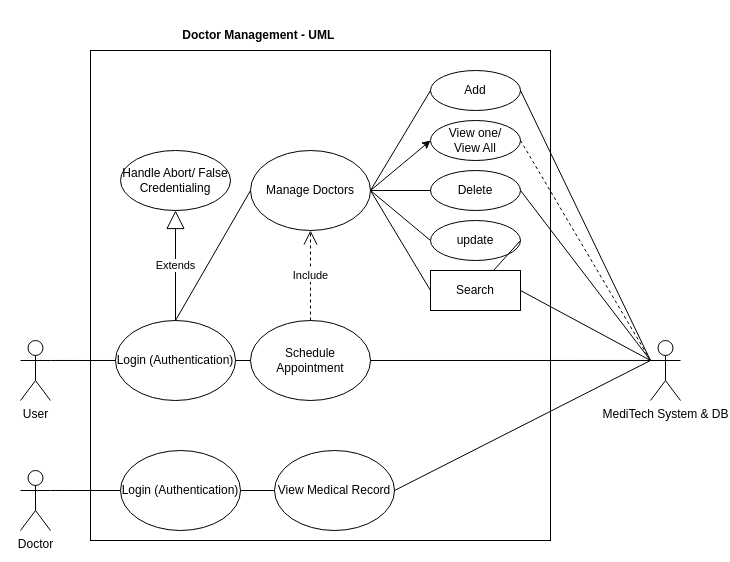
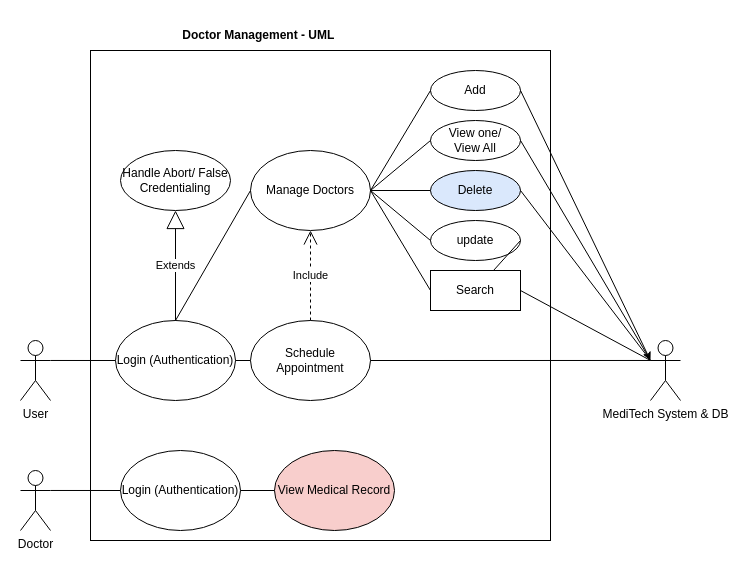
edge "Manage Doctors" -> "View one/ View All": arrowhead classic -> none
node "Delete": fillcolor #ffffff -> #dae8fc
edge "View one/ View All" -- "MediTech System & DB": style dashed -> solid
edge "Add" -- "MediTech System & DB": arrowhead none -> classic
edge "MediTech System & DB" -- "View Medical Record": removed
node "View Medical Record": fillcolor #ffffff -> #f8cecc
